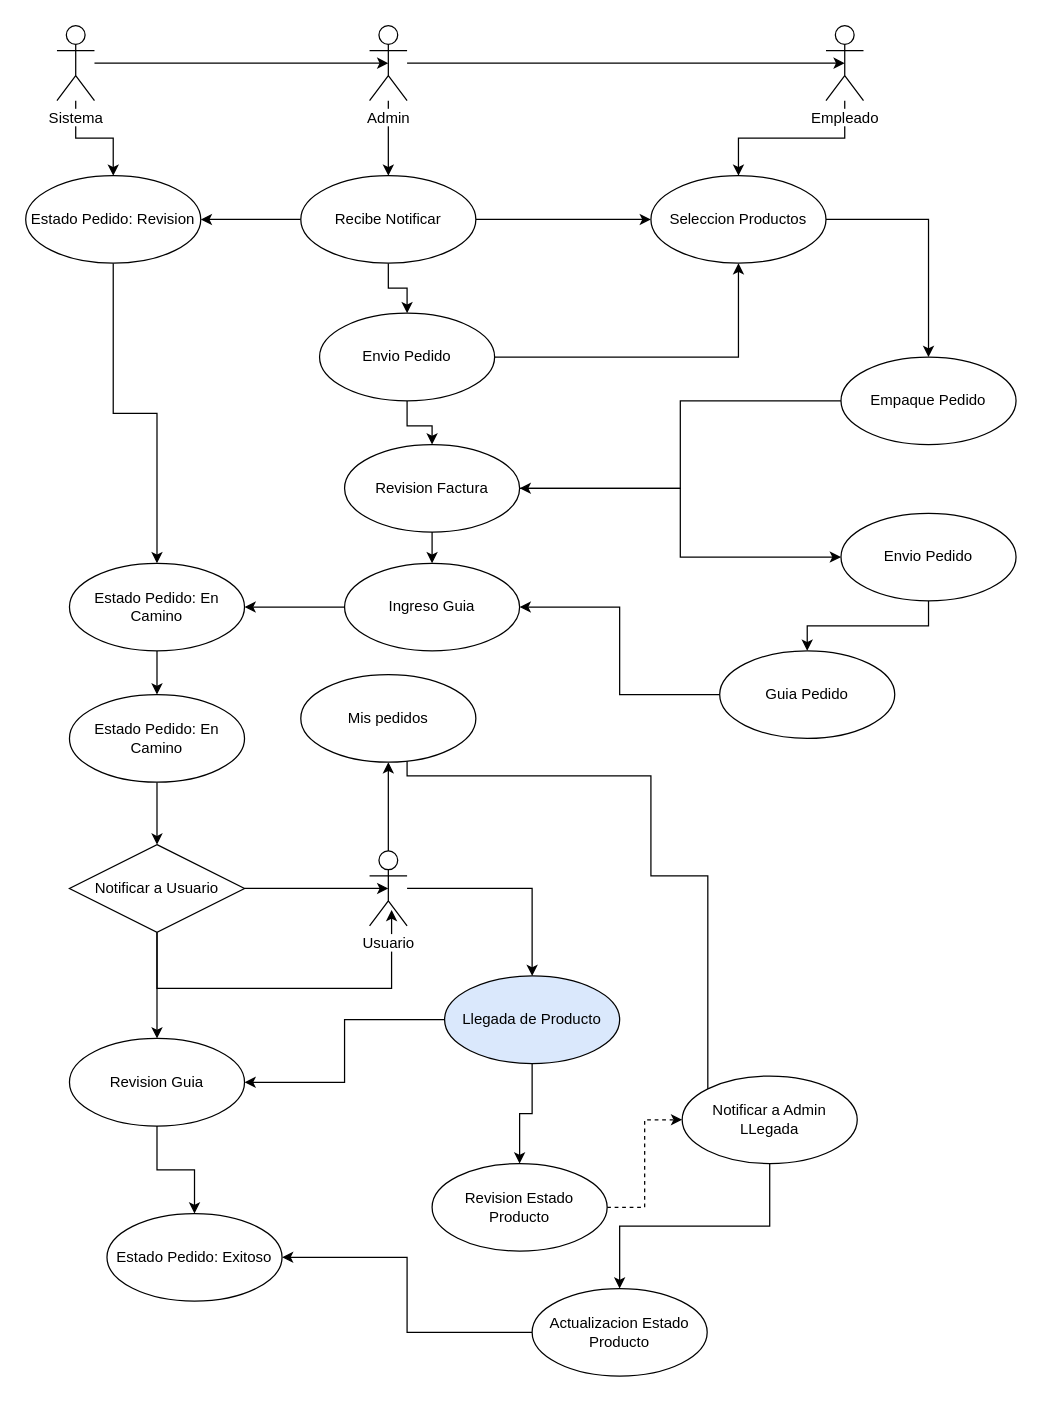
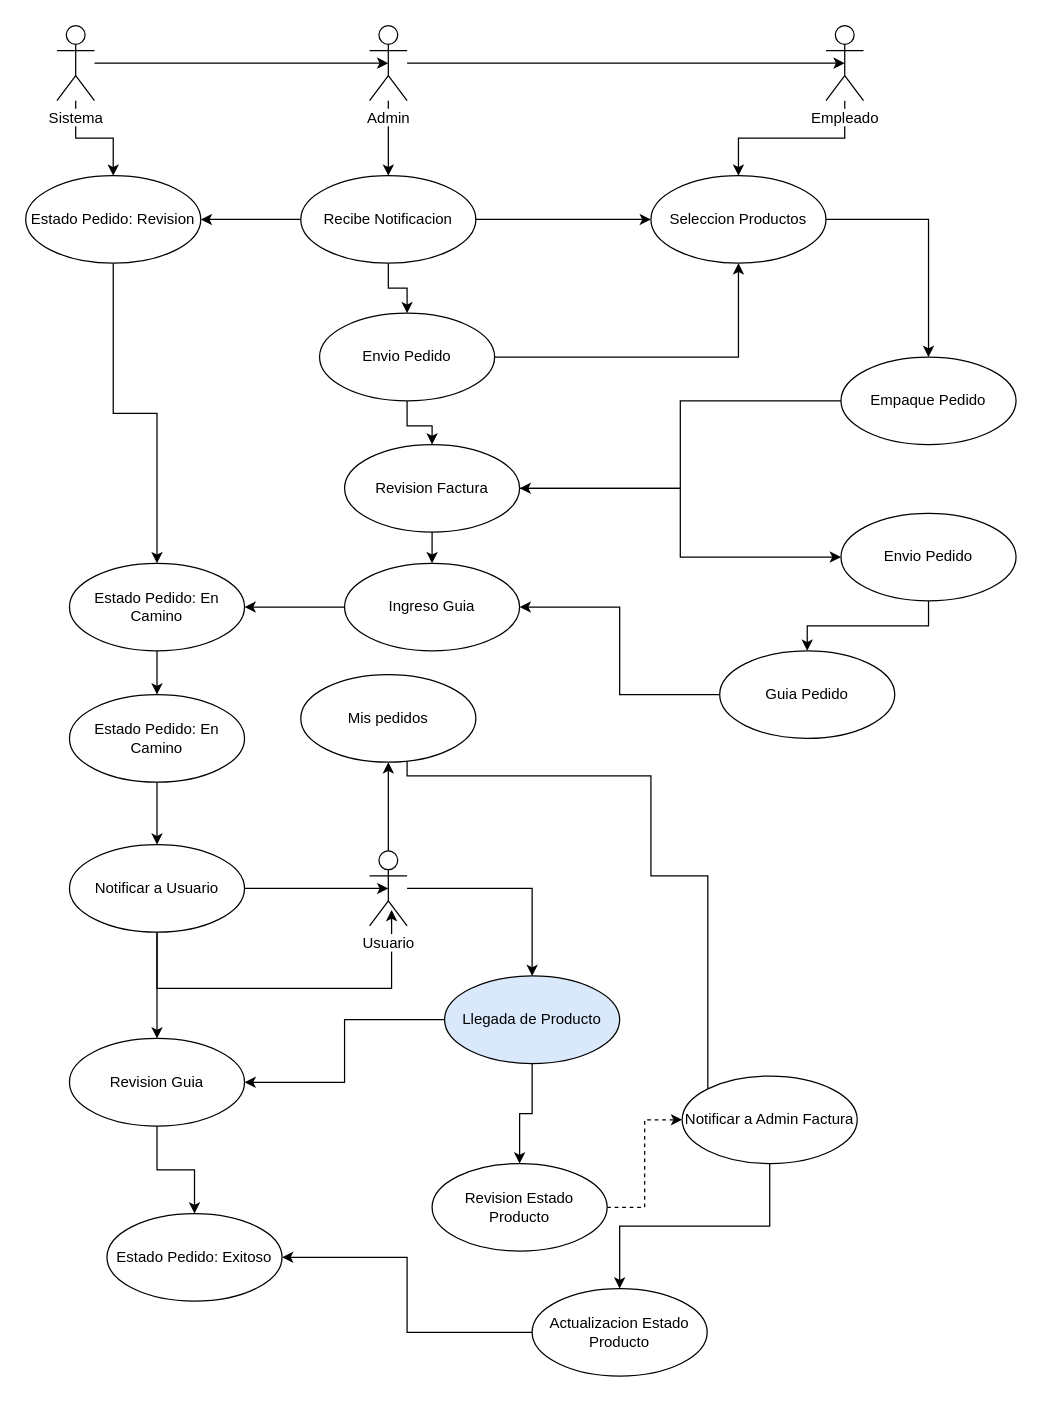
node "Recibe Notificar": label "Recibe Notificar" -> "Recibe Notificacion"
node "Notificar a Usuario": shape diamond -> ellipse
node "Notificar a Admin LLegada": label "Notificar a Admin LLegada" -> "Notificar a Admin Factura"
